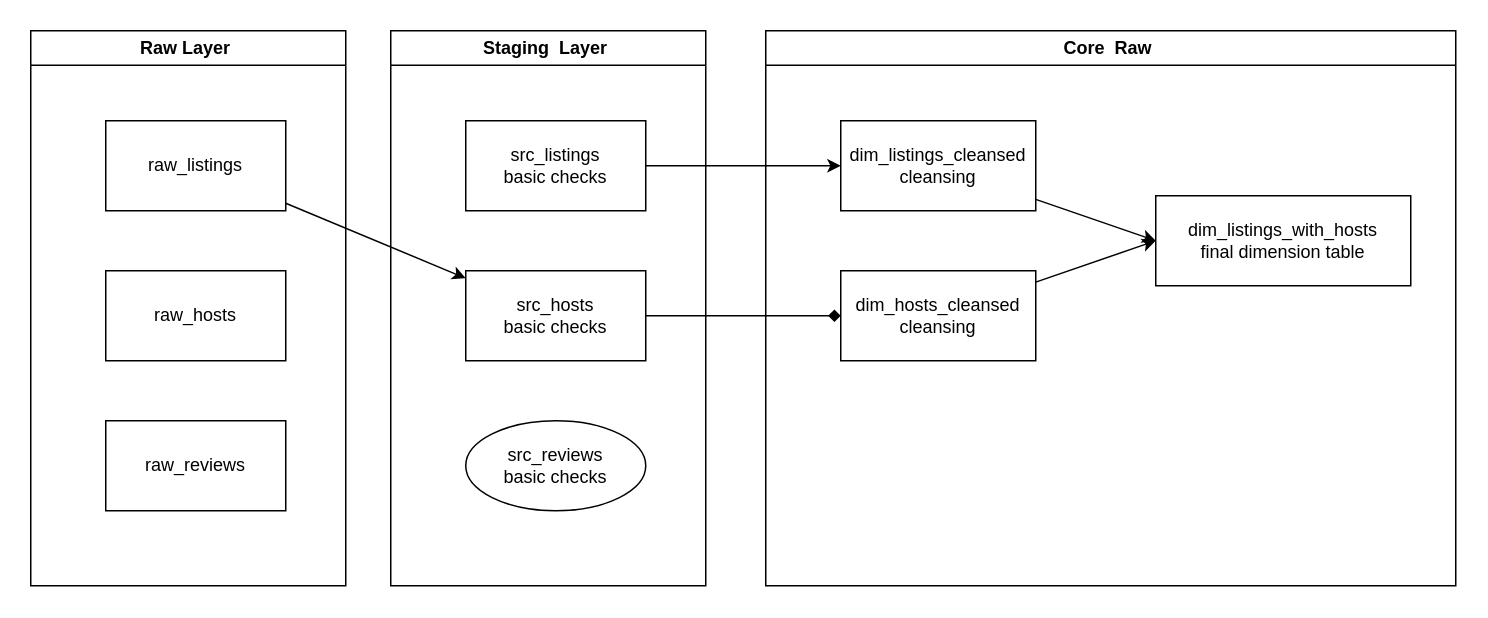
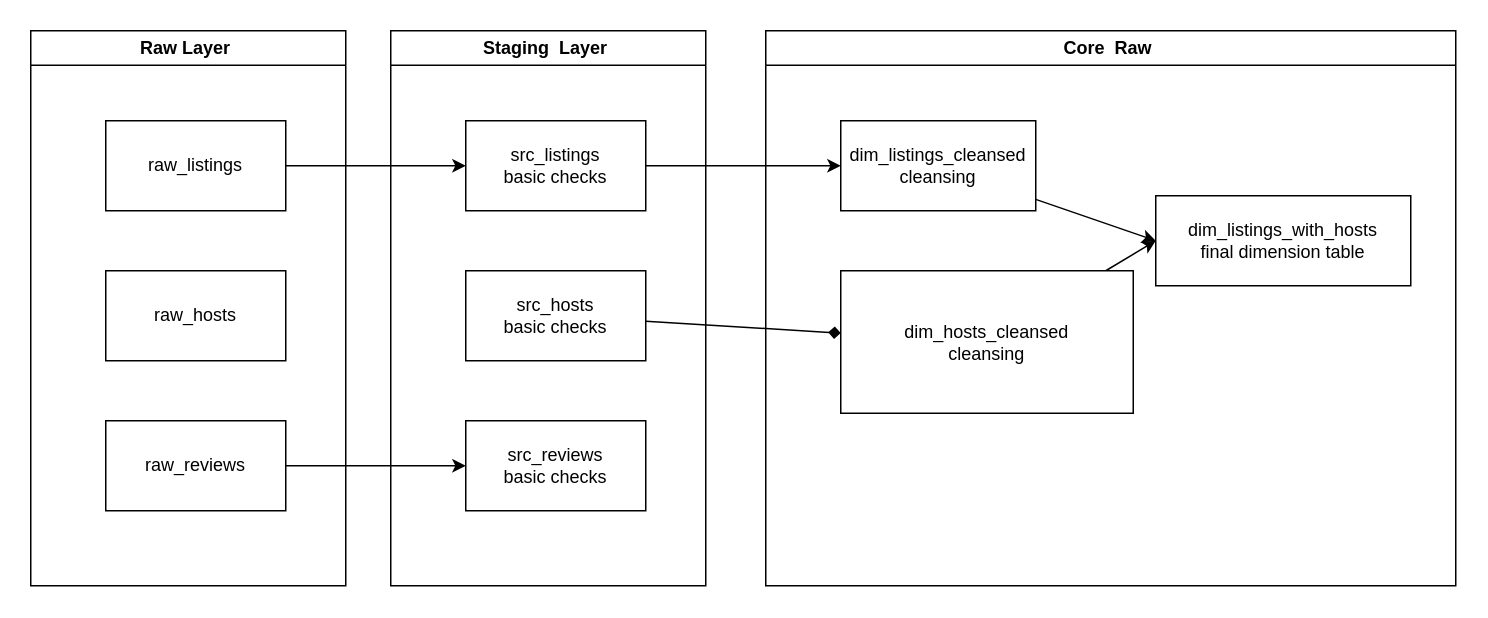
edge "raw_listings" -> "src_hosts basic checks": now "raw_listings" -> "src_listings basic checks"
node "dim_hosts_cleansed cleansing": size 195x90 -> 293x143
edge "raw_reviews" -> "src_reviews basic checks": added
node "src_reviews basic checks": shape ellipse -> rectangle
